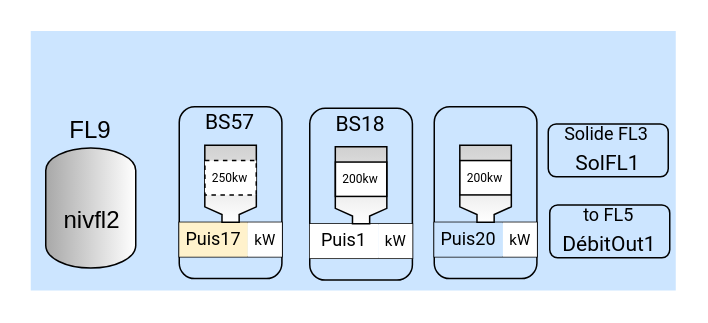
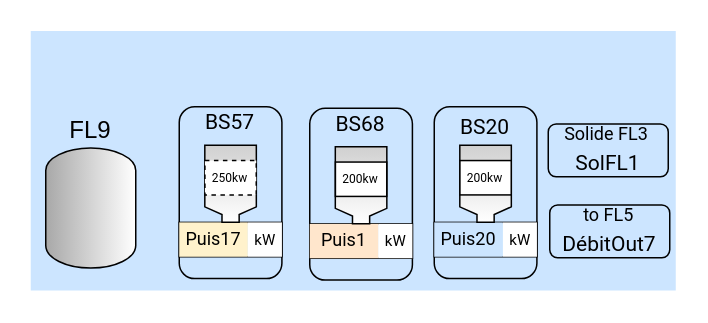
node "BS18": label "BS18" -> "BS68"
node "BS20": added
node "nivfl2": removed
node "Puis1": fillcolor #ffffff -> #ffe6cc
node "DébitOut1": label "DébitOut1" -> "DébitOut7"
